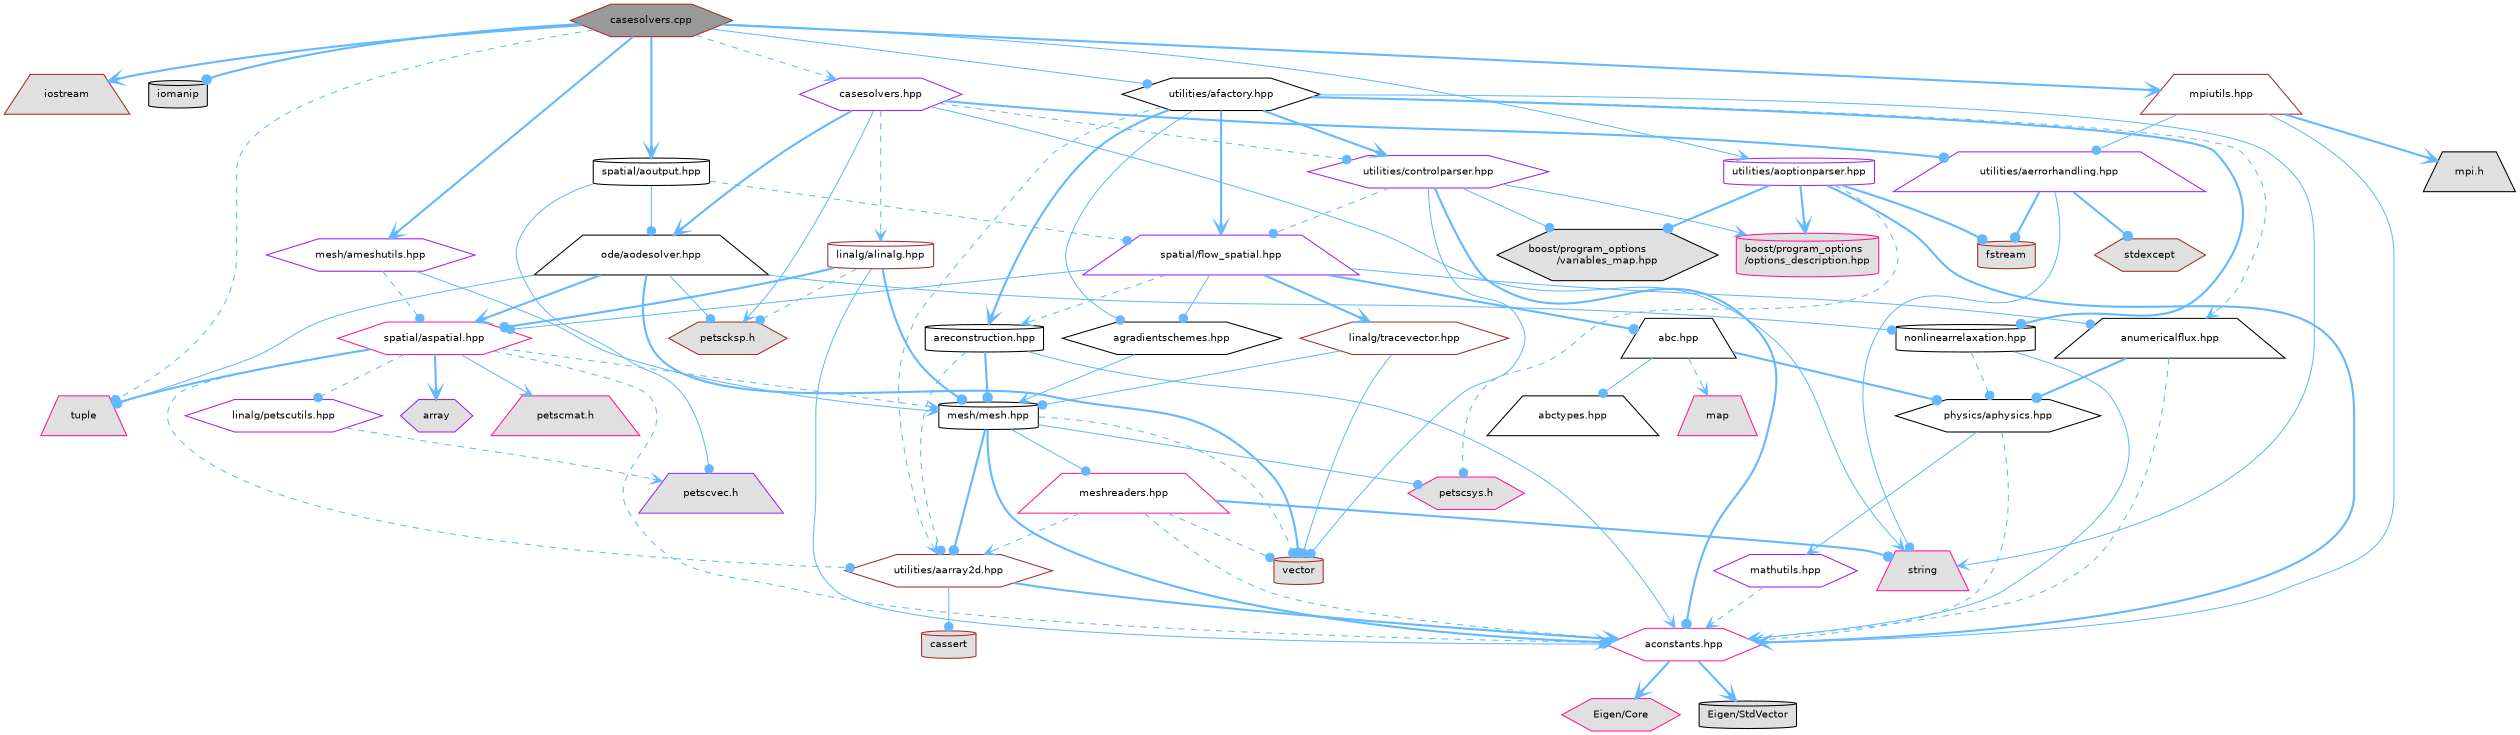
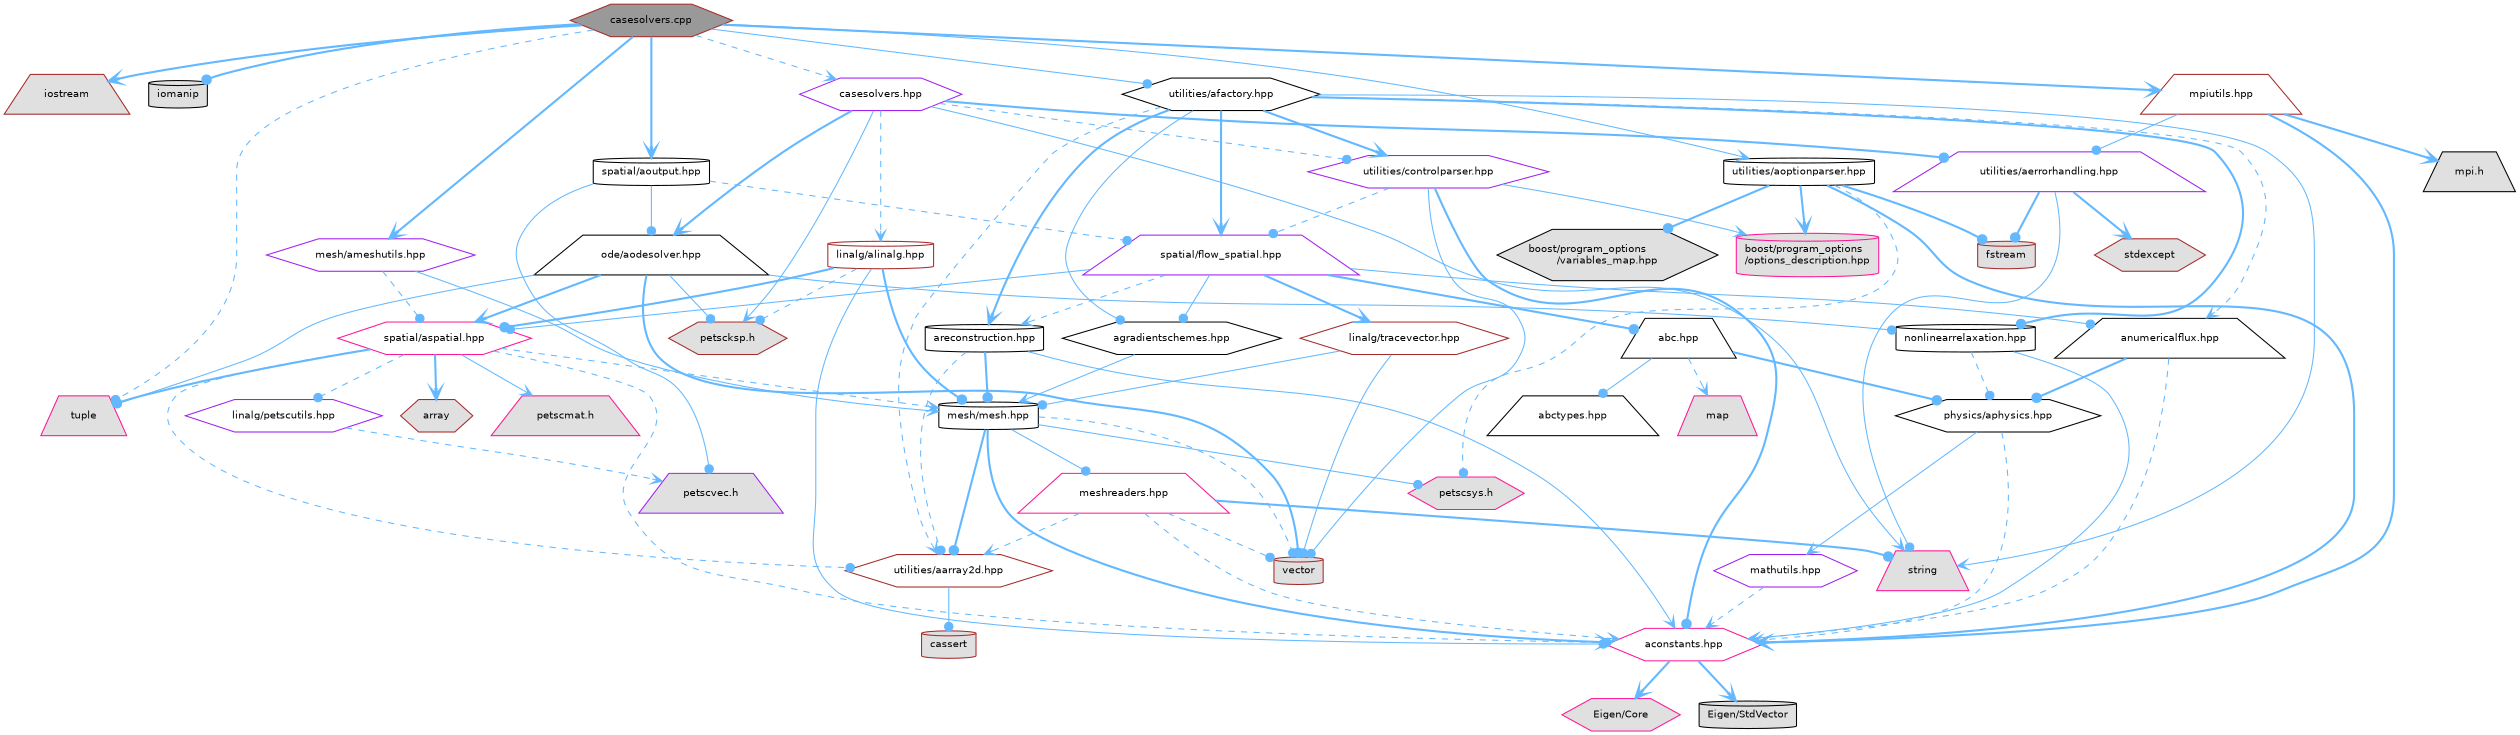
node "utilities/aoptionparser.hpp": color purple -> black
edge "utilities/controlparser.hpp" -> "boost/program_options /variables_map.hpp": removed
edge "utilities/aerrorhandling.hpp" -> "stdexcept": arrowhead dot -> vee
node "array": color purple -> brown
edge "mpiutils.hpp" -> "aconstants.hpp": style solid -> bold
edge "utilities/aarray2d.hpp" -> "aconstants.hpp": removed
